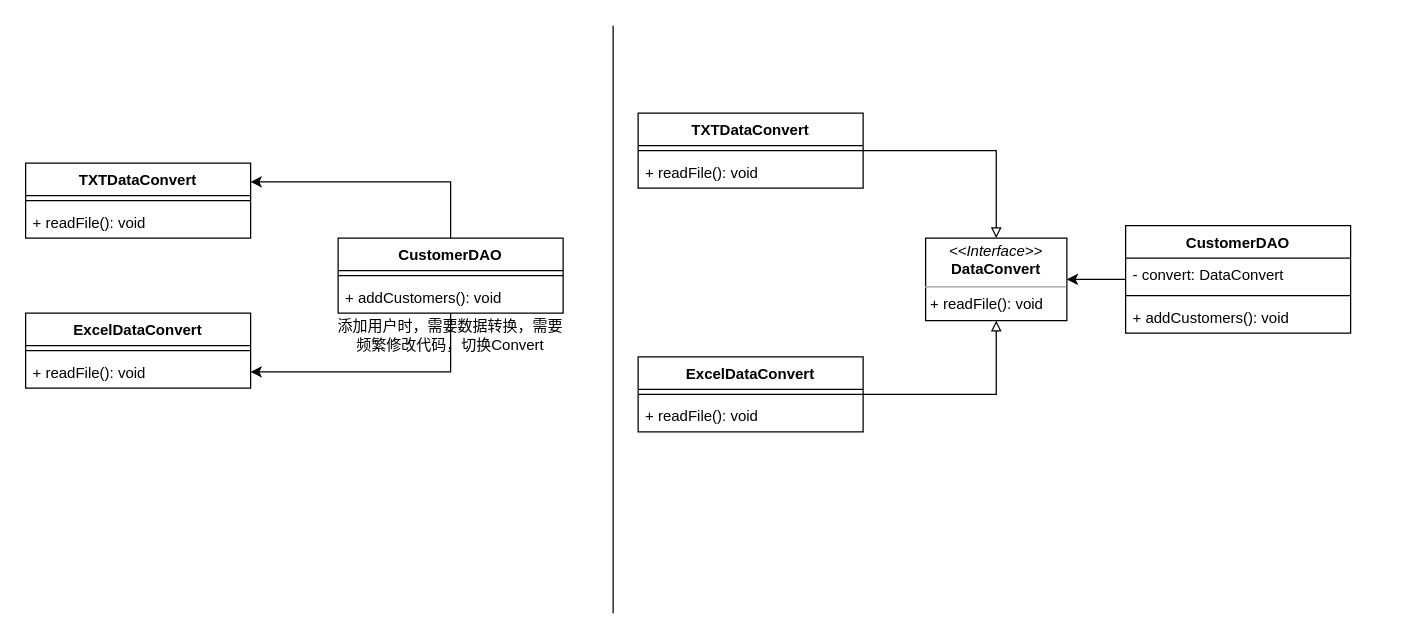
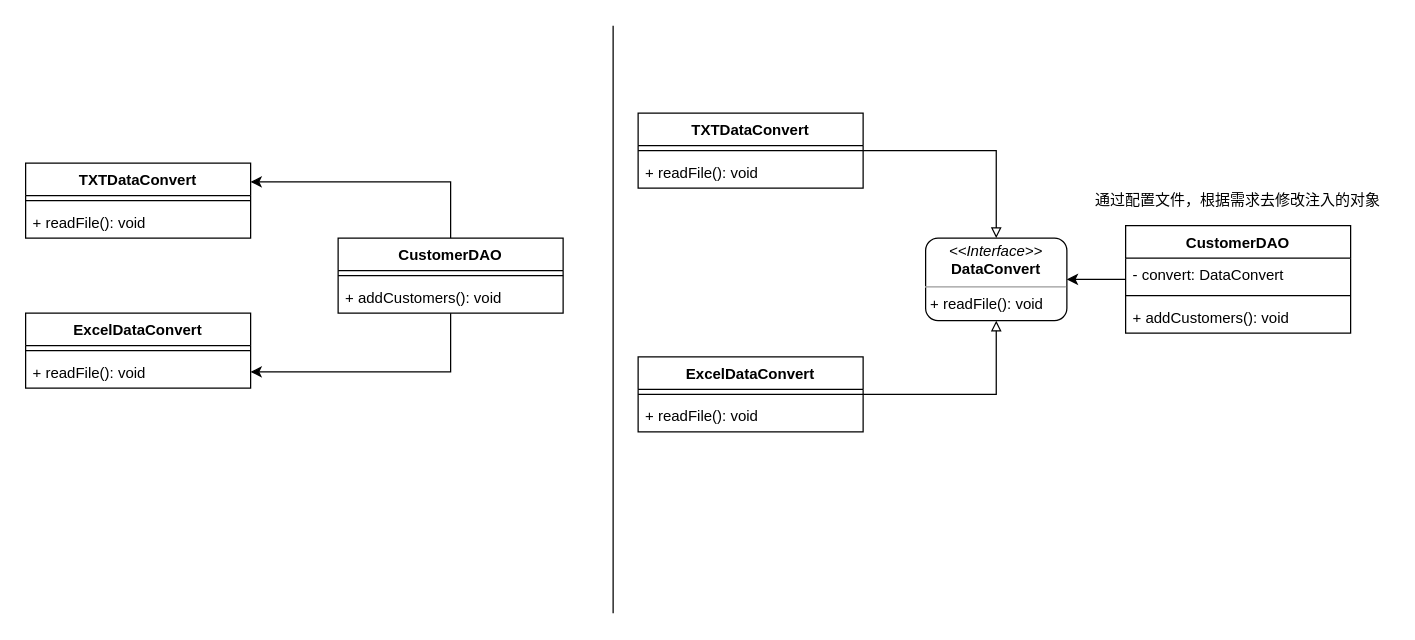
node "通过配置文件，根据需求去修改注入的对象": added
node "<<Interface>> DataConvert + readFile(): void": shape rectangle -> rounded rectangle
node "添加用户时，需要数据转换，需要频繁修改代码，切换Convert": removed
